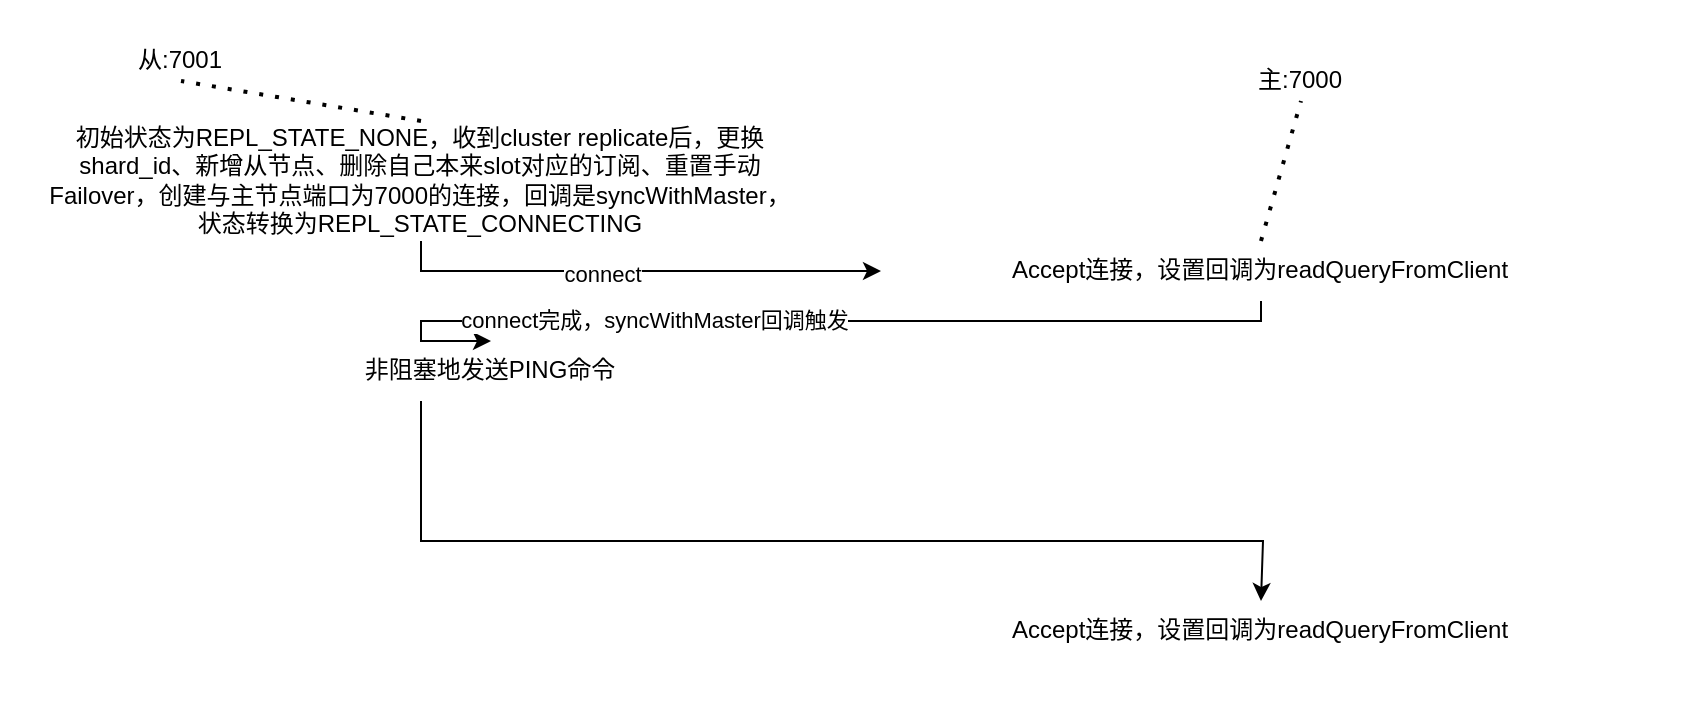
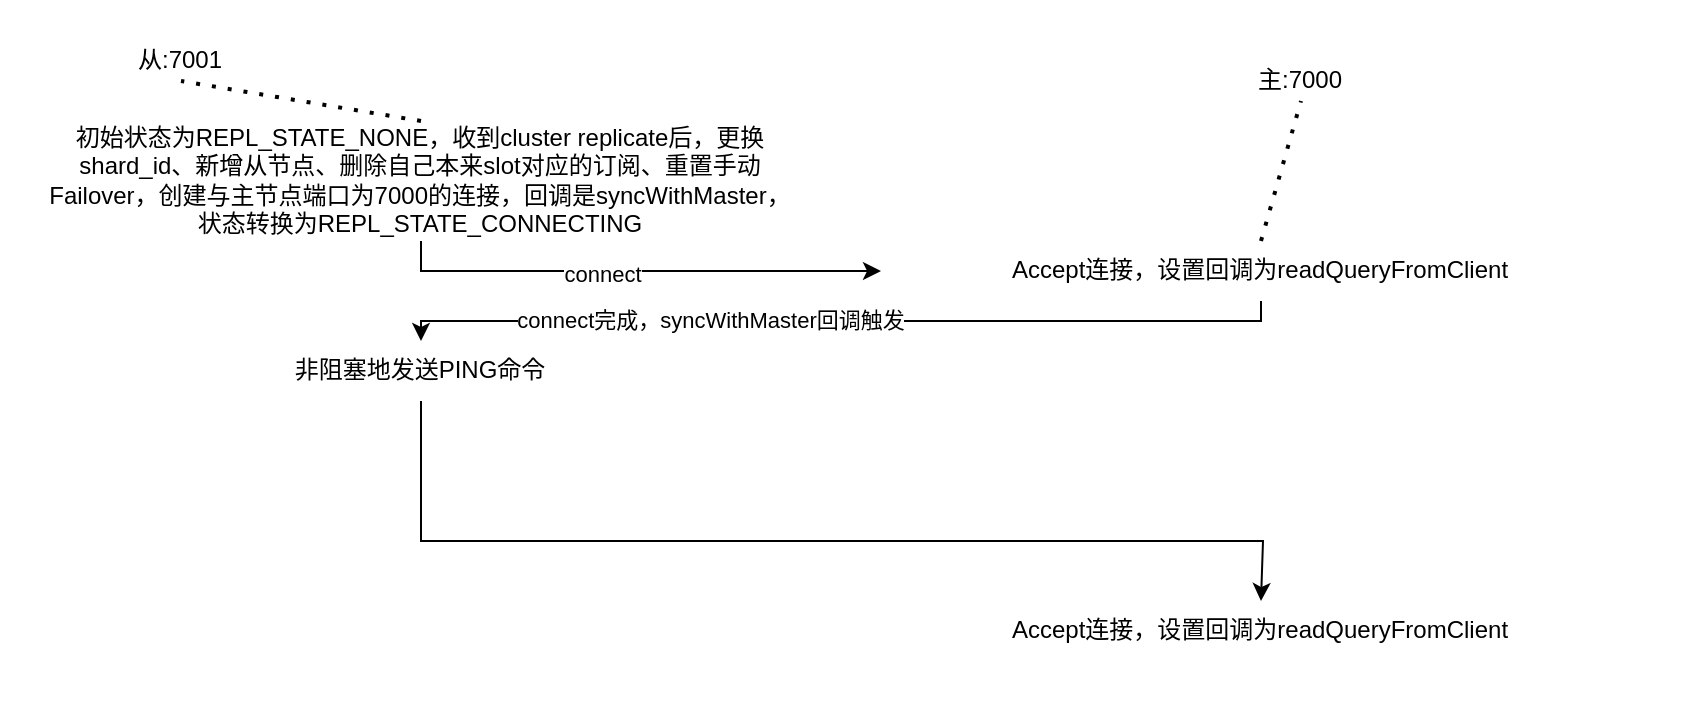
node "非阻塞地发送PING命令": moved (491, 371) -> (421, 371)
